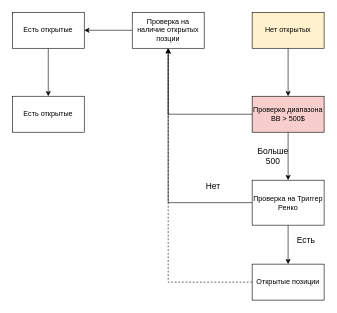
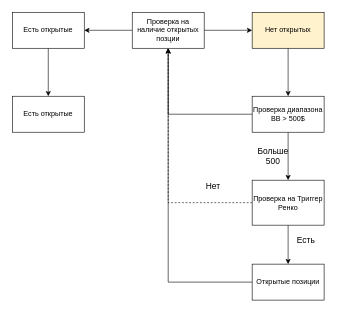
edge "Проверка на наличие открытых позции" -> "Нет открытых": added
node "Проверка диапазона BB > 500$": fillcolor #f8cecc -> #ffffff
edge "Проверка на Триггер Ренко" -> "Проверка на наличие открытых позции": style solid -> dashed
edge "Открытые позиции" -> "Проверка на наличие открытых позции": style dashed -> solid
